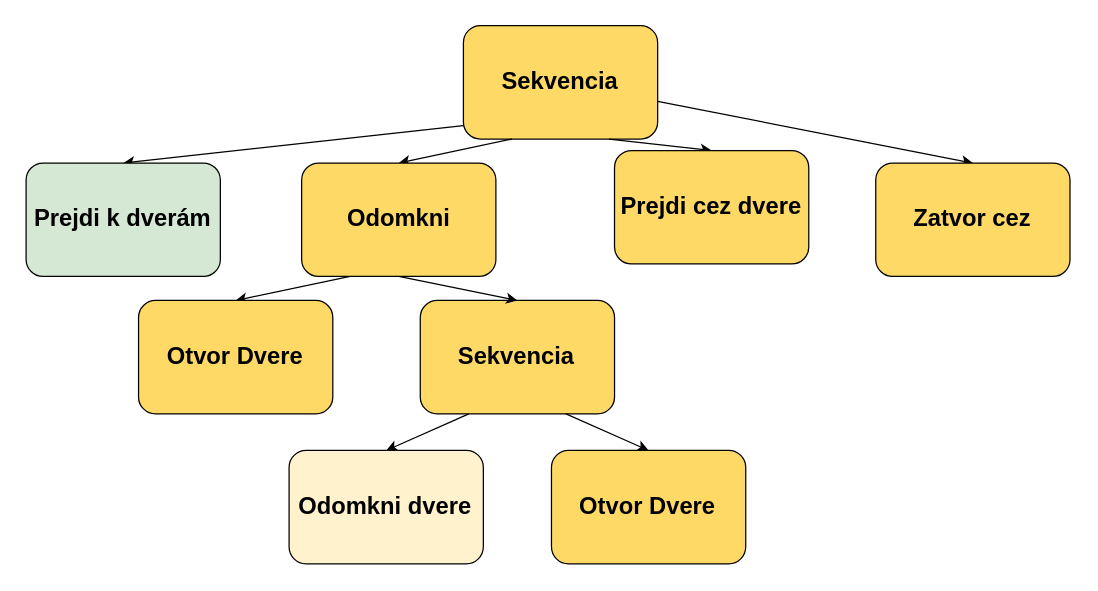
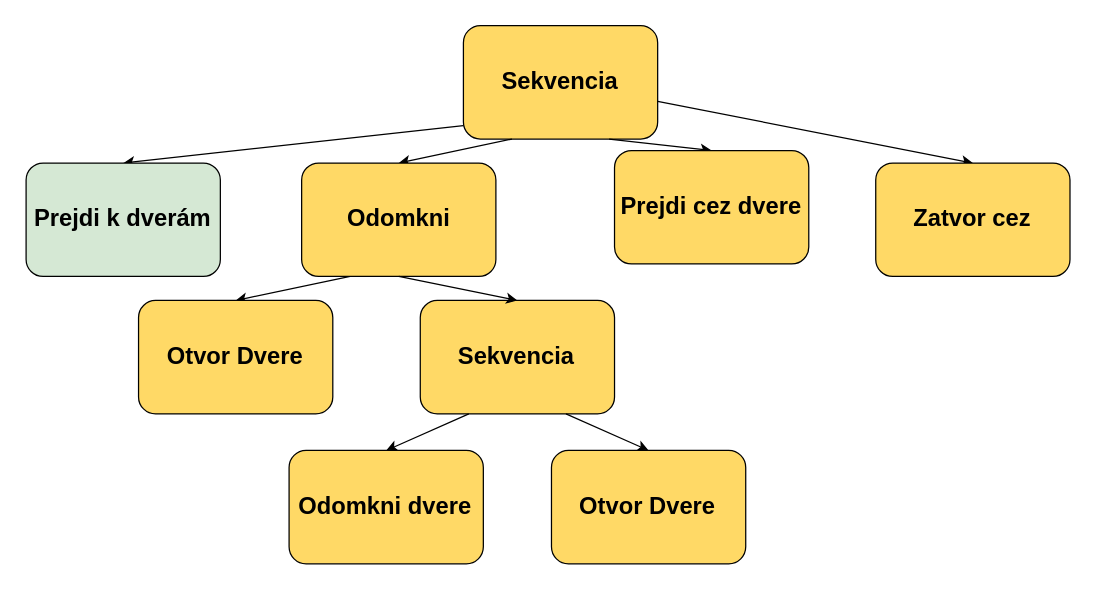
node "Odomkni dvere": fillcolor #fff2cc -> #ffd966
